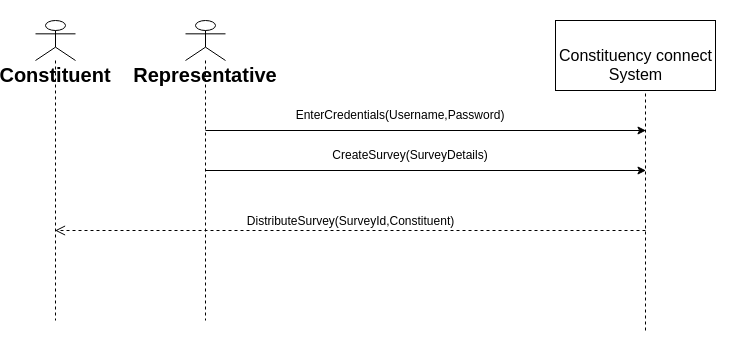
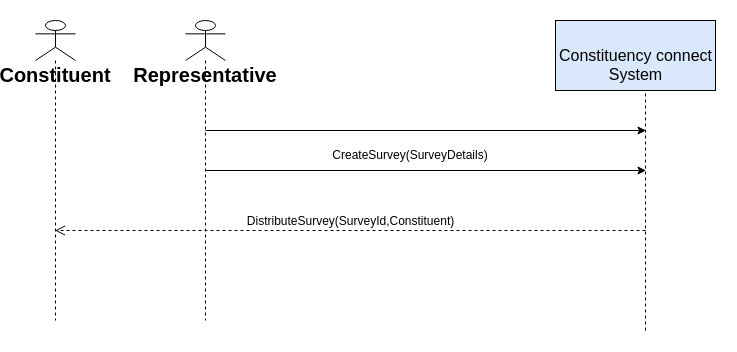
node "Constituency connect System": fillcolor #ffffff -> #dae8fc
node "EnterCredentials(Username,Password)": removed
